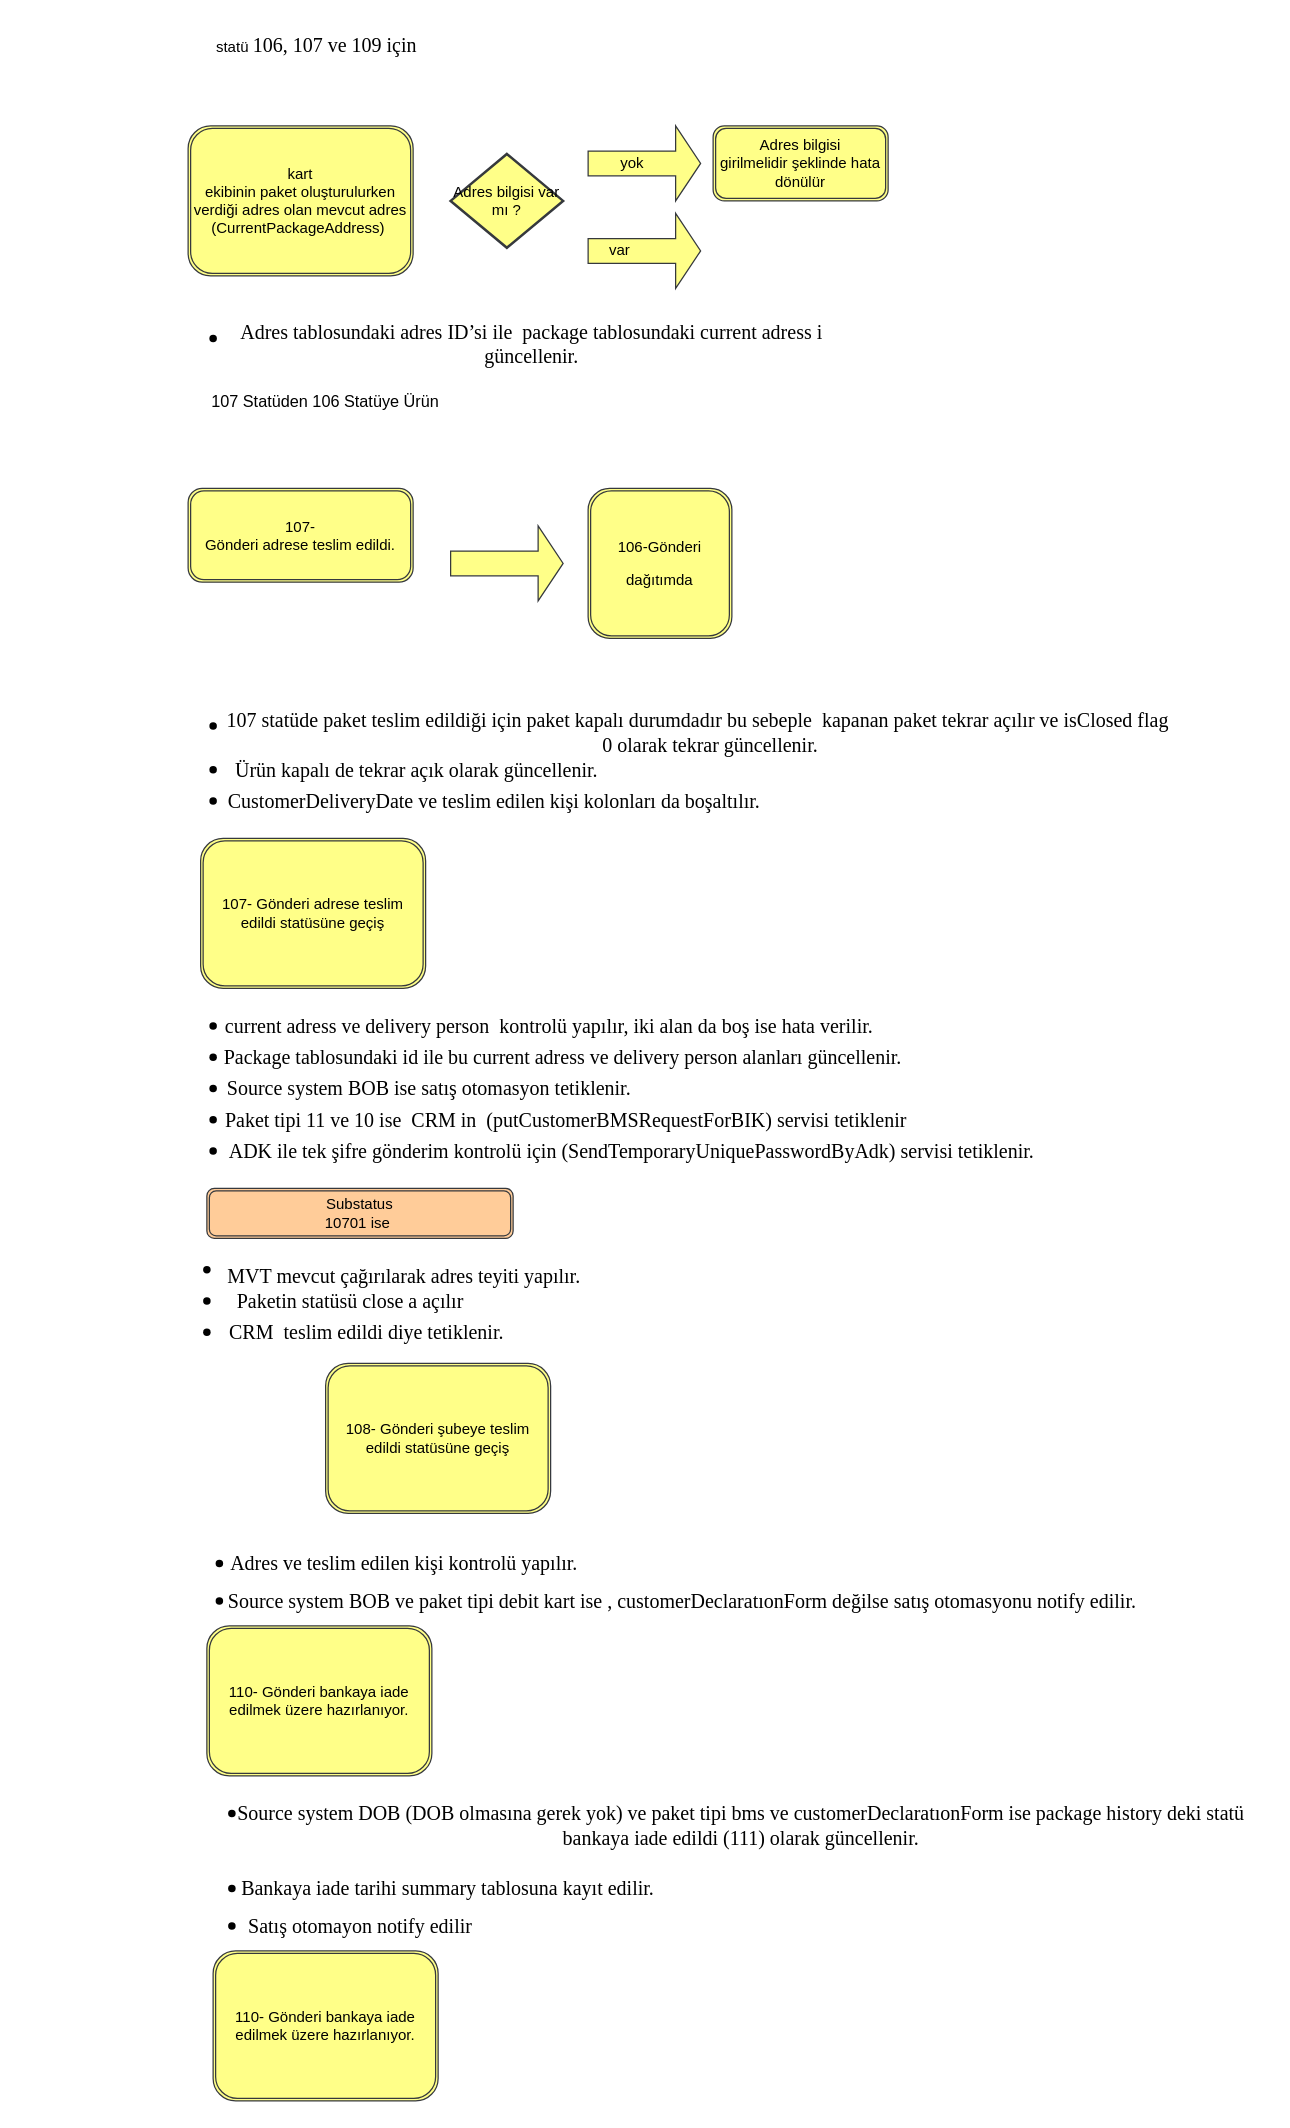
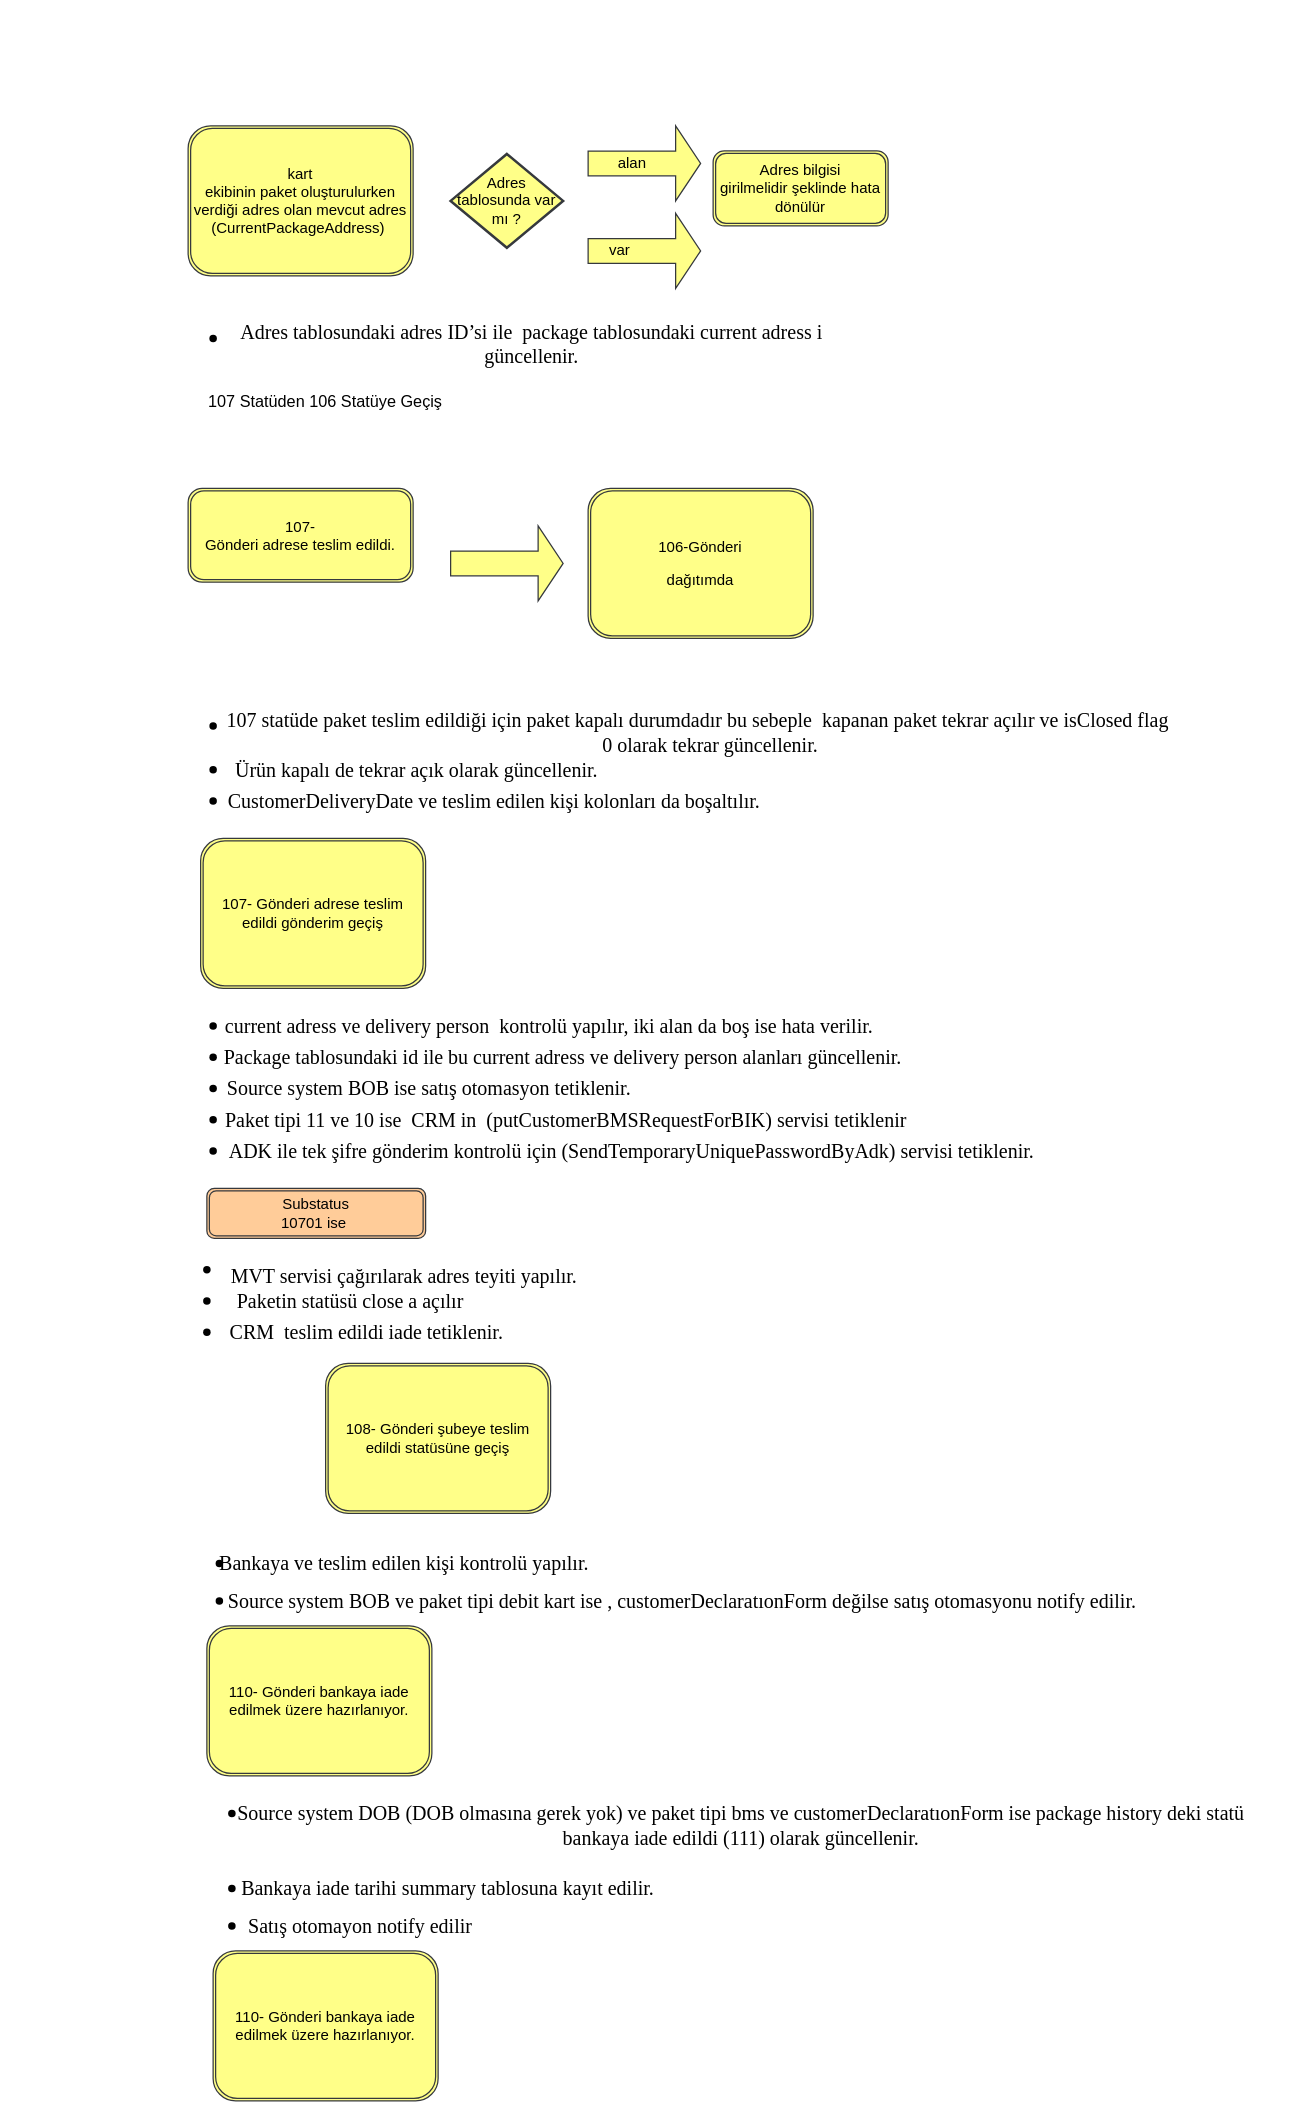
node "statü 106, 107 ve 109 için": removed
node "yok": label "yok" -> "alan"
node "Adres bilgisi girilmelidir şeklinde hata dönülür": moved (801, 163) -> (801, 188)
node "Adres bilgisi var mı ?": label "Adres bilgisi var mı ?" -> "Adres tablosunda var mı ?"
node "107 Statüden 106 Statüye Ürün": label "107 Statüden 106 Statüye Ürün" -> "107 Statüden 106 Statüye Geçiş"
node "106-Gönderi dağıtımda": size 144x150 -> 225x150
node "107- Gönderi adrese teslim edildi statüsüne geçiş": label "107- Gönderi adrese teslim edildi statüsüne geçiş" -> "107- Gönderi adrese teslim edildi gönderim geçiş"
node "Substatus 10701 ise": size 306x50 -> 219x50
node "MVT mevcut çağırılarak adres teyiti yapılır.": label "MVT mevcut çağırılarak adres teyiti yapılır." -> "MVT servisi çağırılarak adres teyiti yapılır."
node "CRM teslim edildi diye tetiklenir.": label "CRM teslim edildi diye tetiklenir." -> "CRM teslim edildi iade tetiklenir."
node "Adres ve teslim edilen kişi kontrolü yapılır.": label "Adres ve teslim edilen kişi kontrolü yapılır." -> "Bankaya ve teslim edilen kişi kontrolü yapılır."
